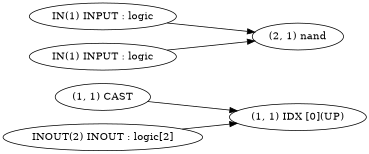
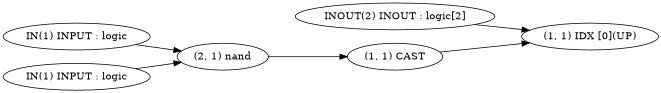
edge "(2, 1) nand" -> "(1, 1) CAST": added
